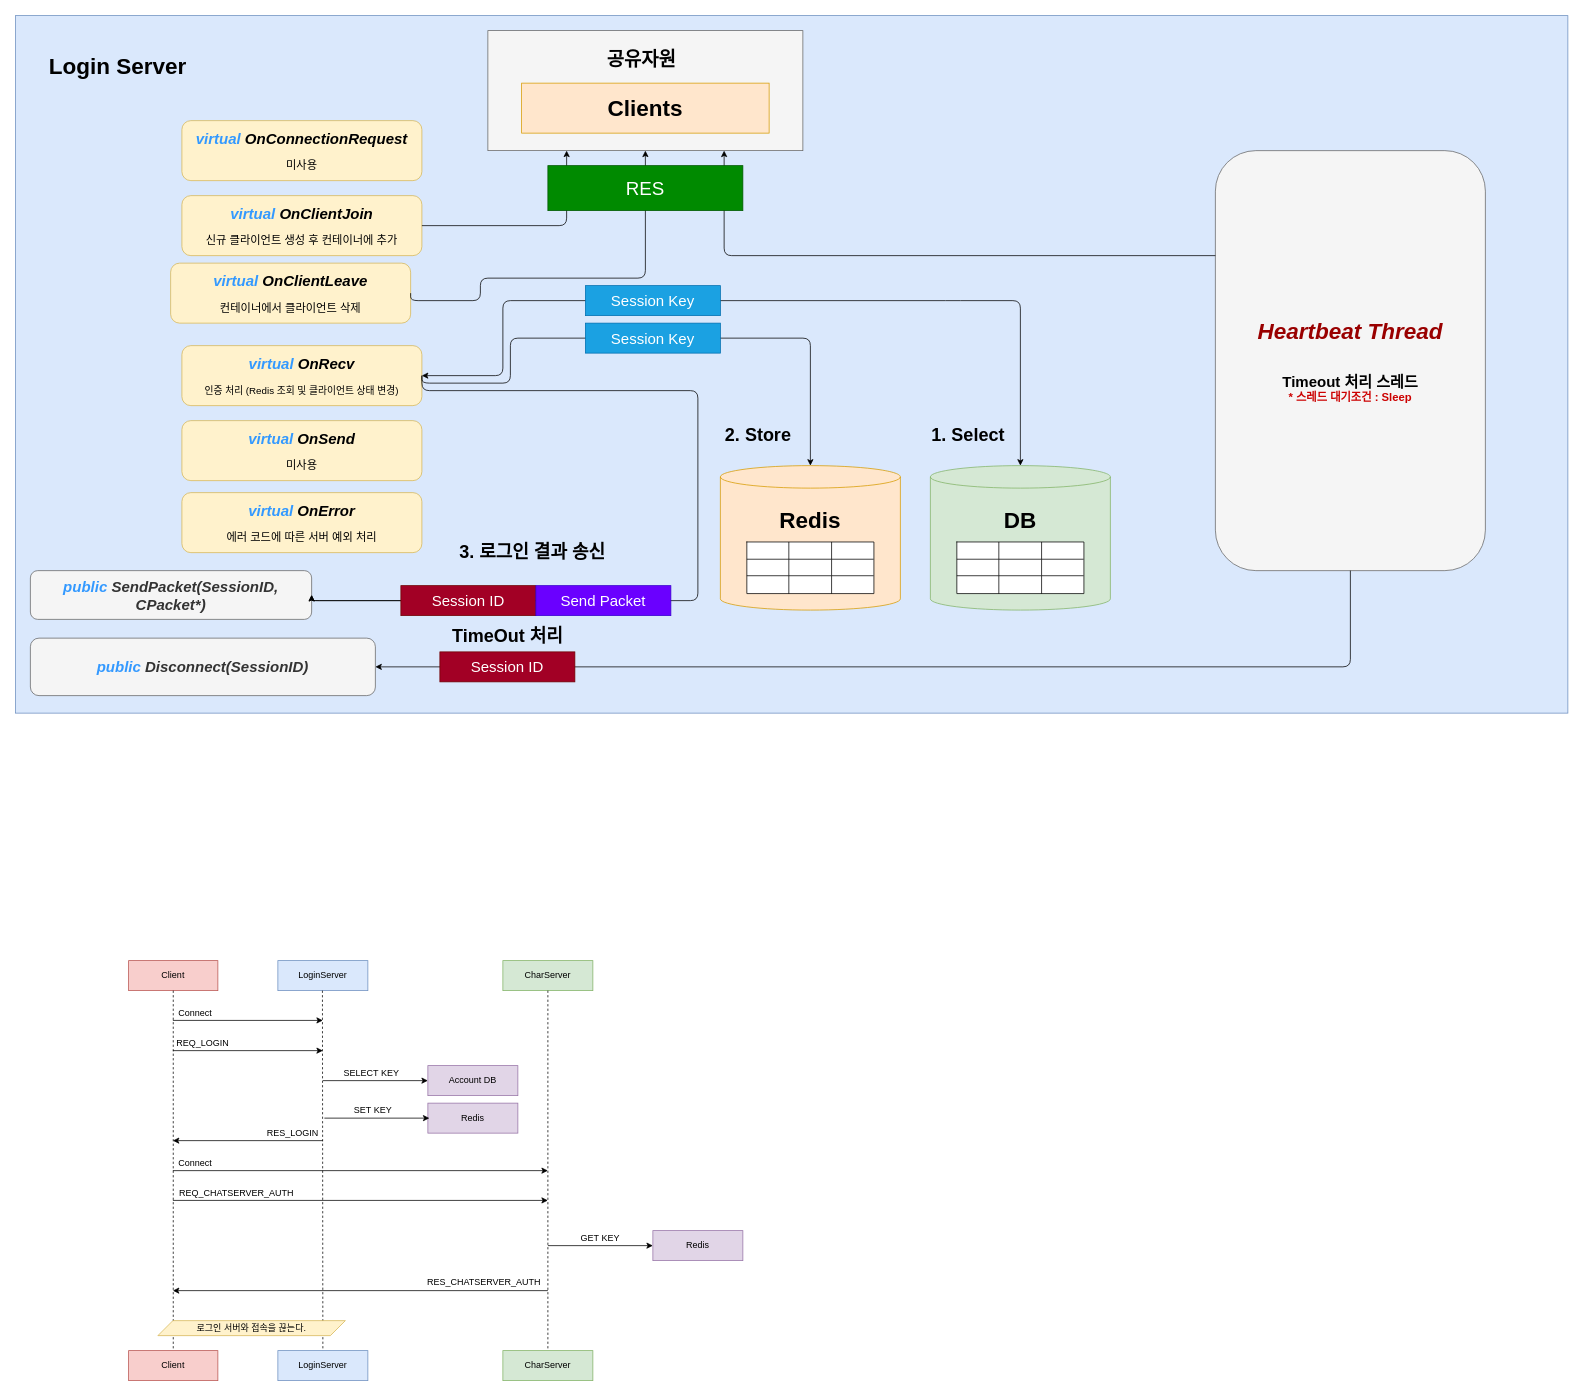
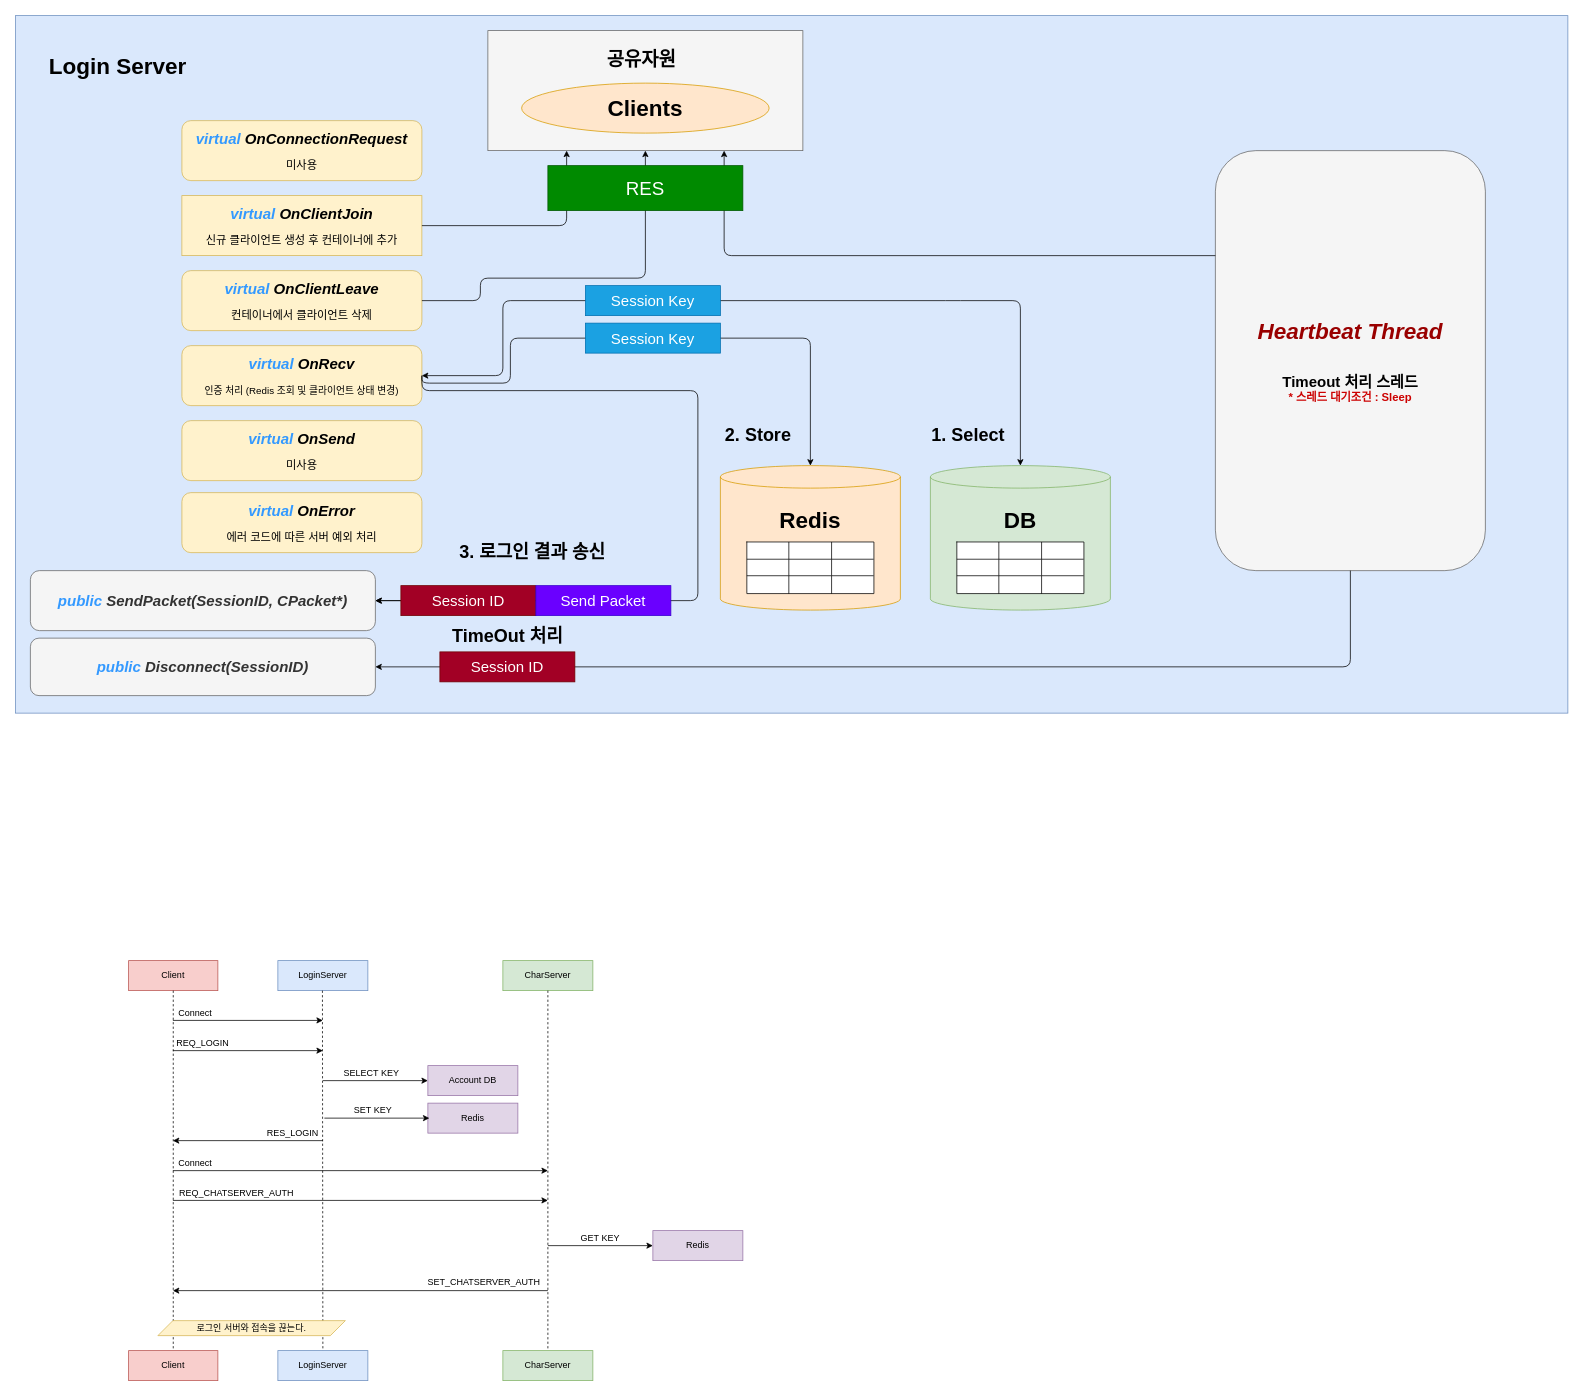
node "Clients": shape rectangle -> ellipse
node "virtual OnClientJoin 신규 클라이언트 생성 후 컨테이너에 추가": shape rounded rectangle -> rectangle
node "virtual OnClientLeave 컨테이너에서 클라이언트 삭제": moved (291, 293) -> (302, 300)
node "public SendPacket(SessionID, CPacket*)": size 281x49 -> 345x60
node "RES_CHATSERVER_AUTH": label "RES_CHATSERVER_AUTH" -> "SET_CHATSERVER_AUTH"
